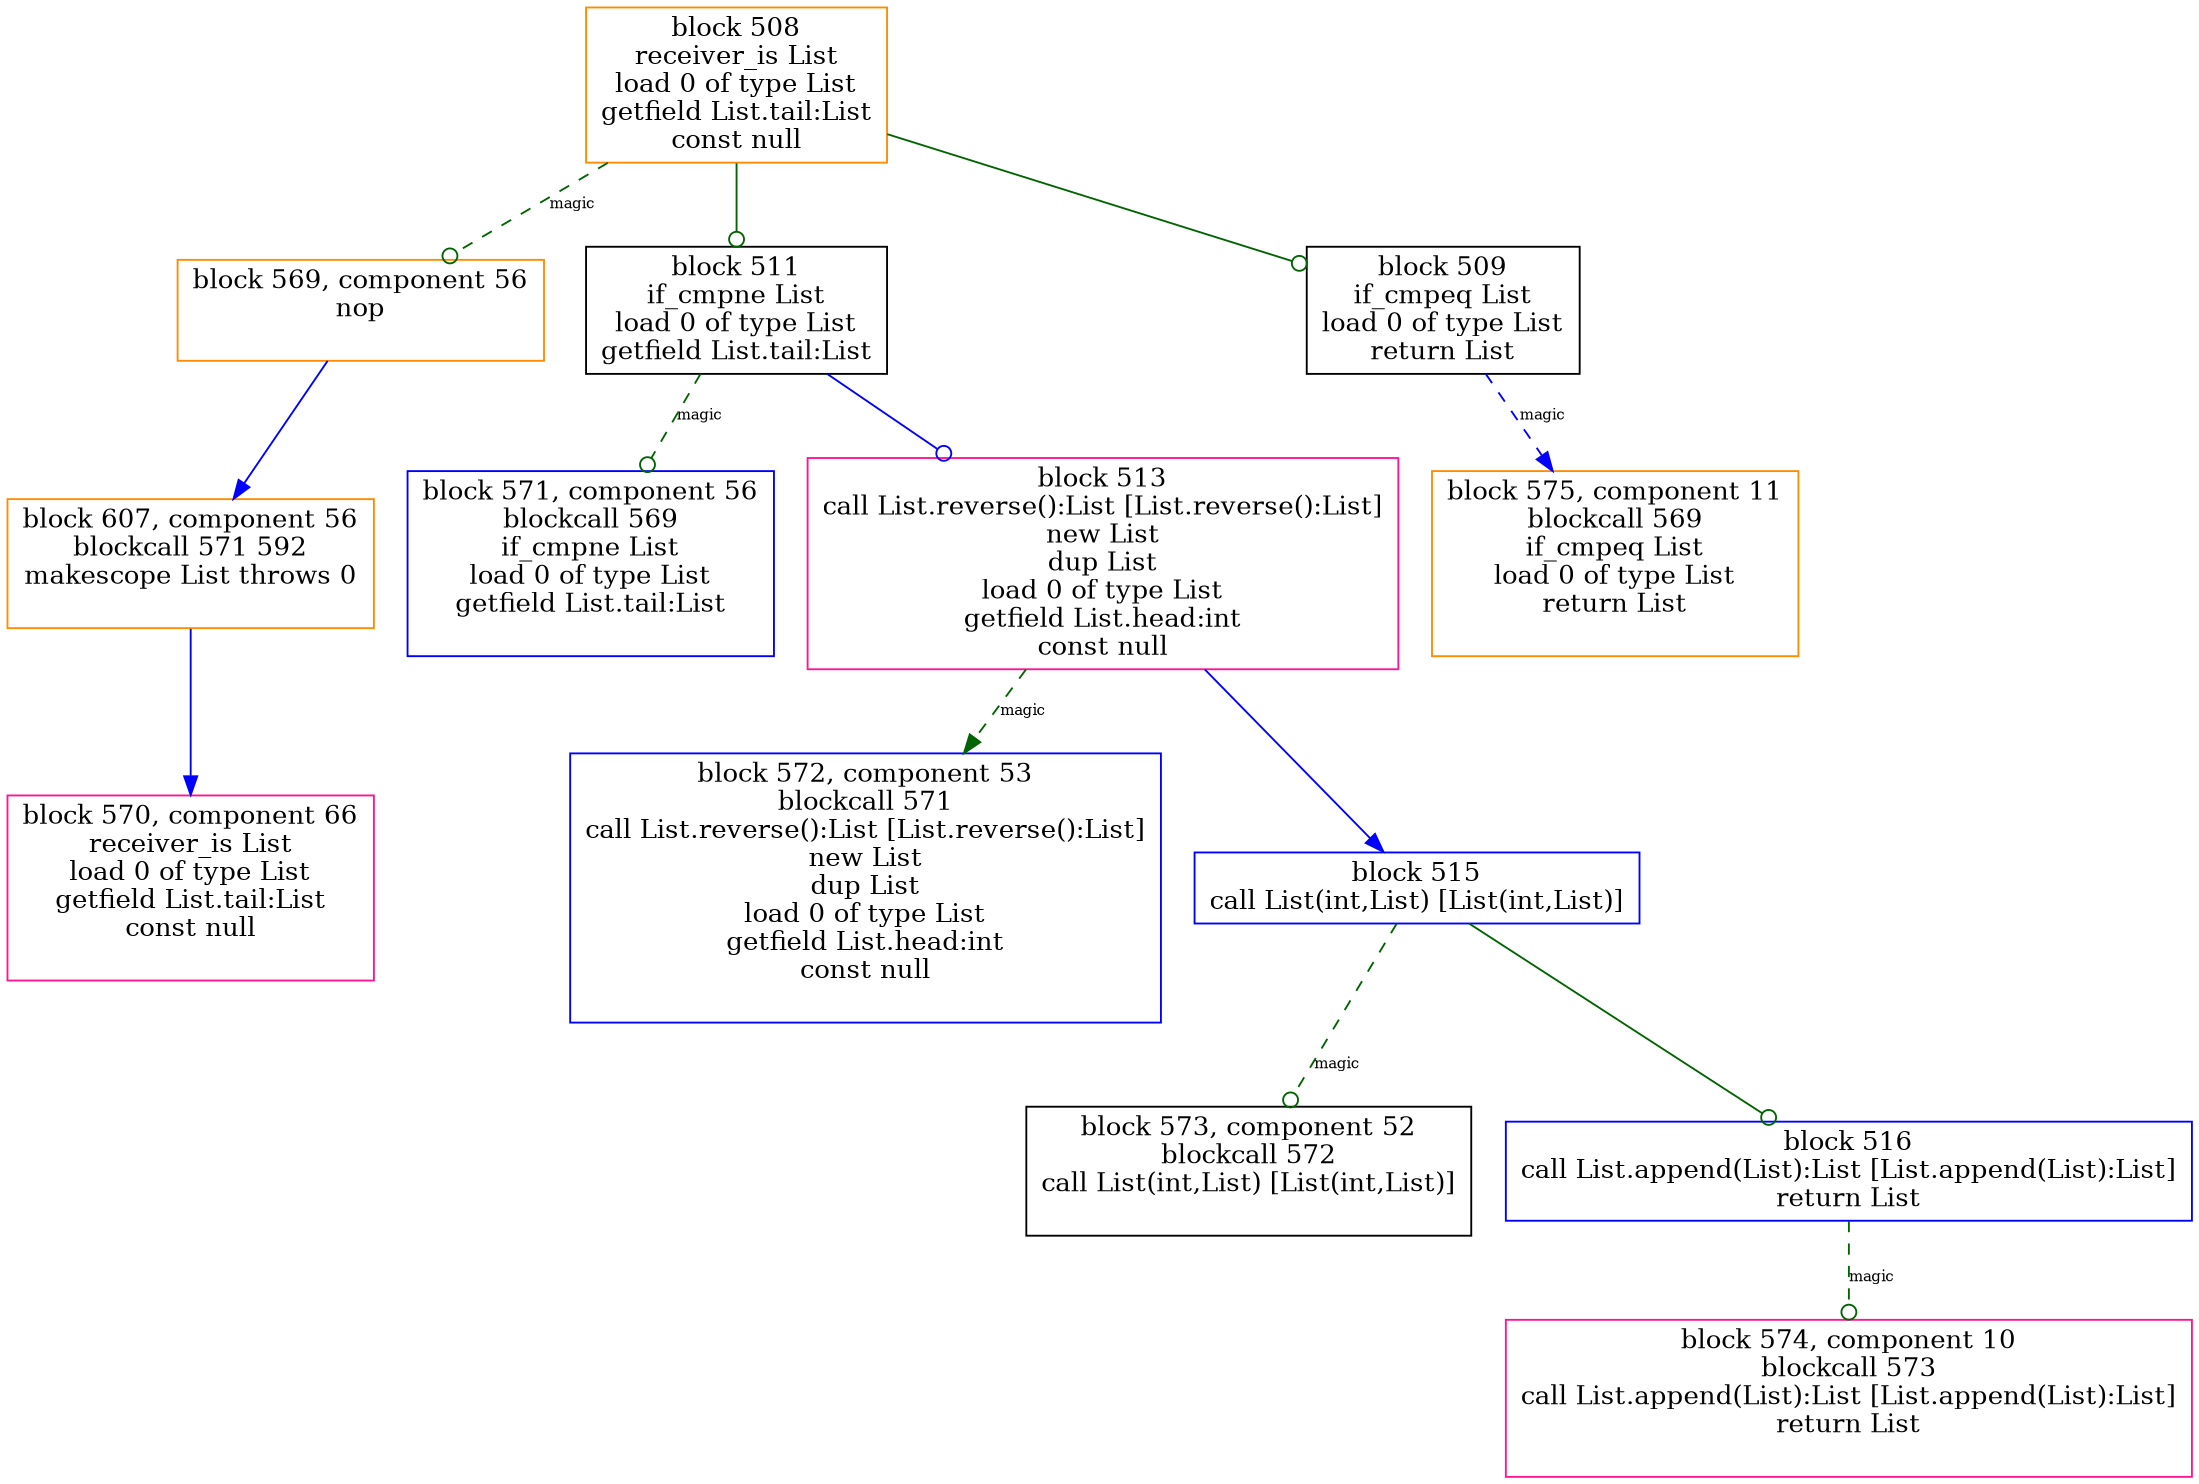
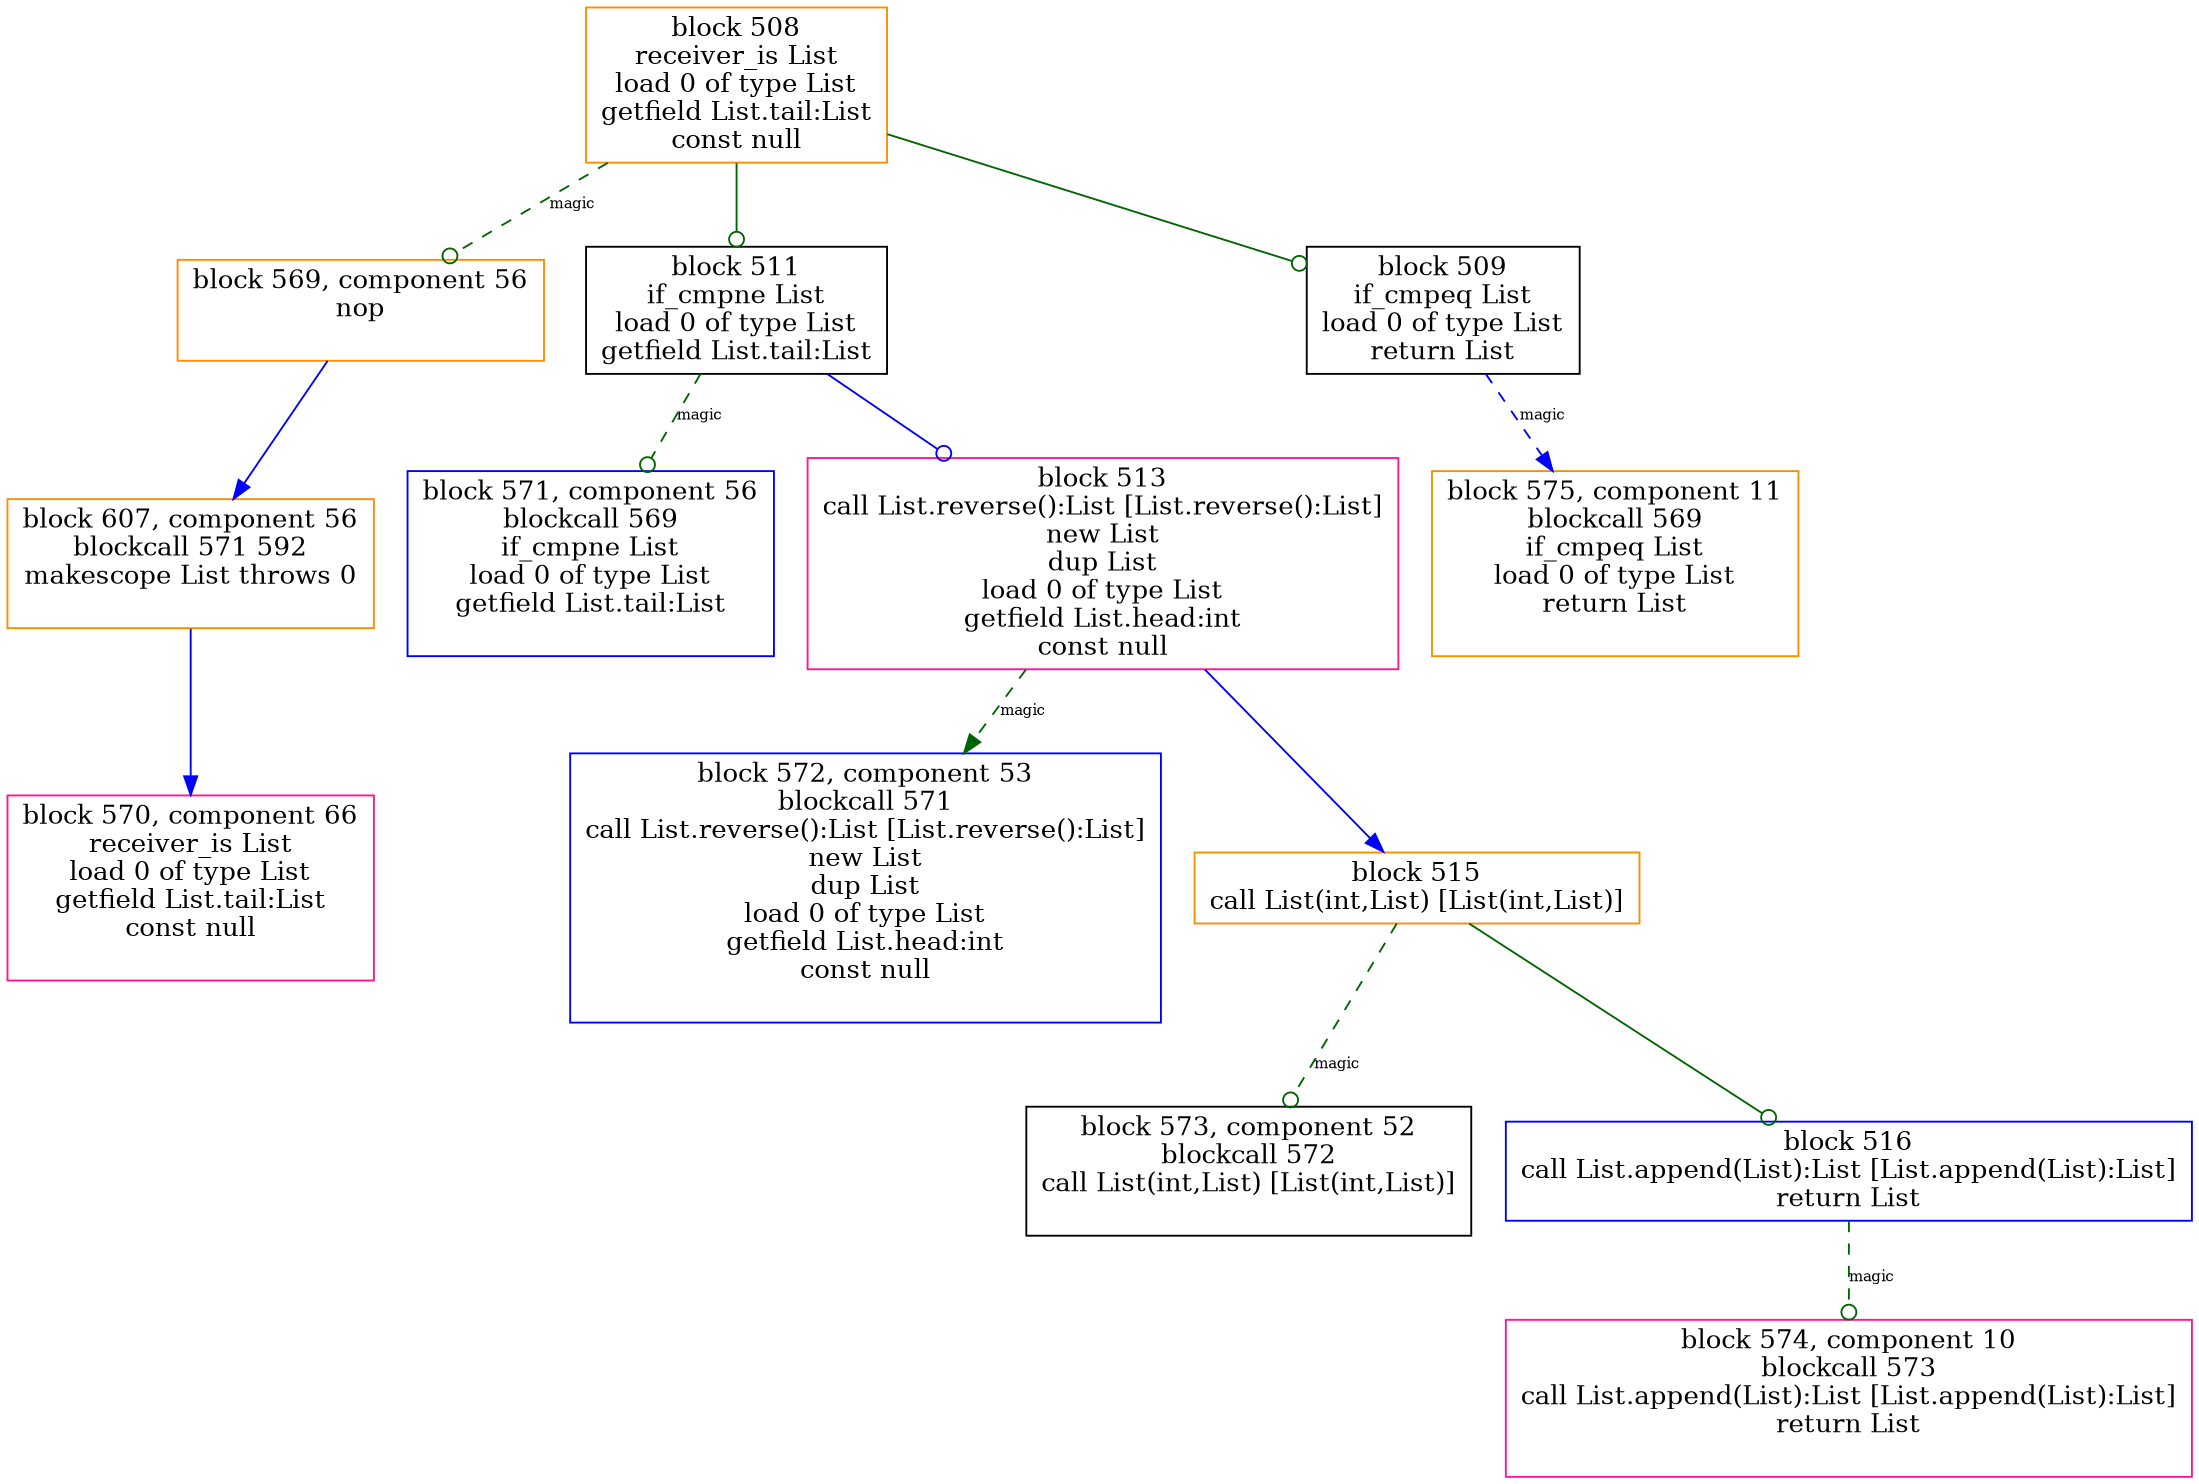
node "block 515 call List(int,List) [List(int,List)]": color blue -> darkorange
